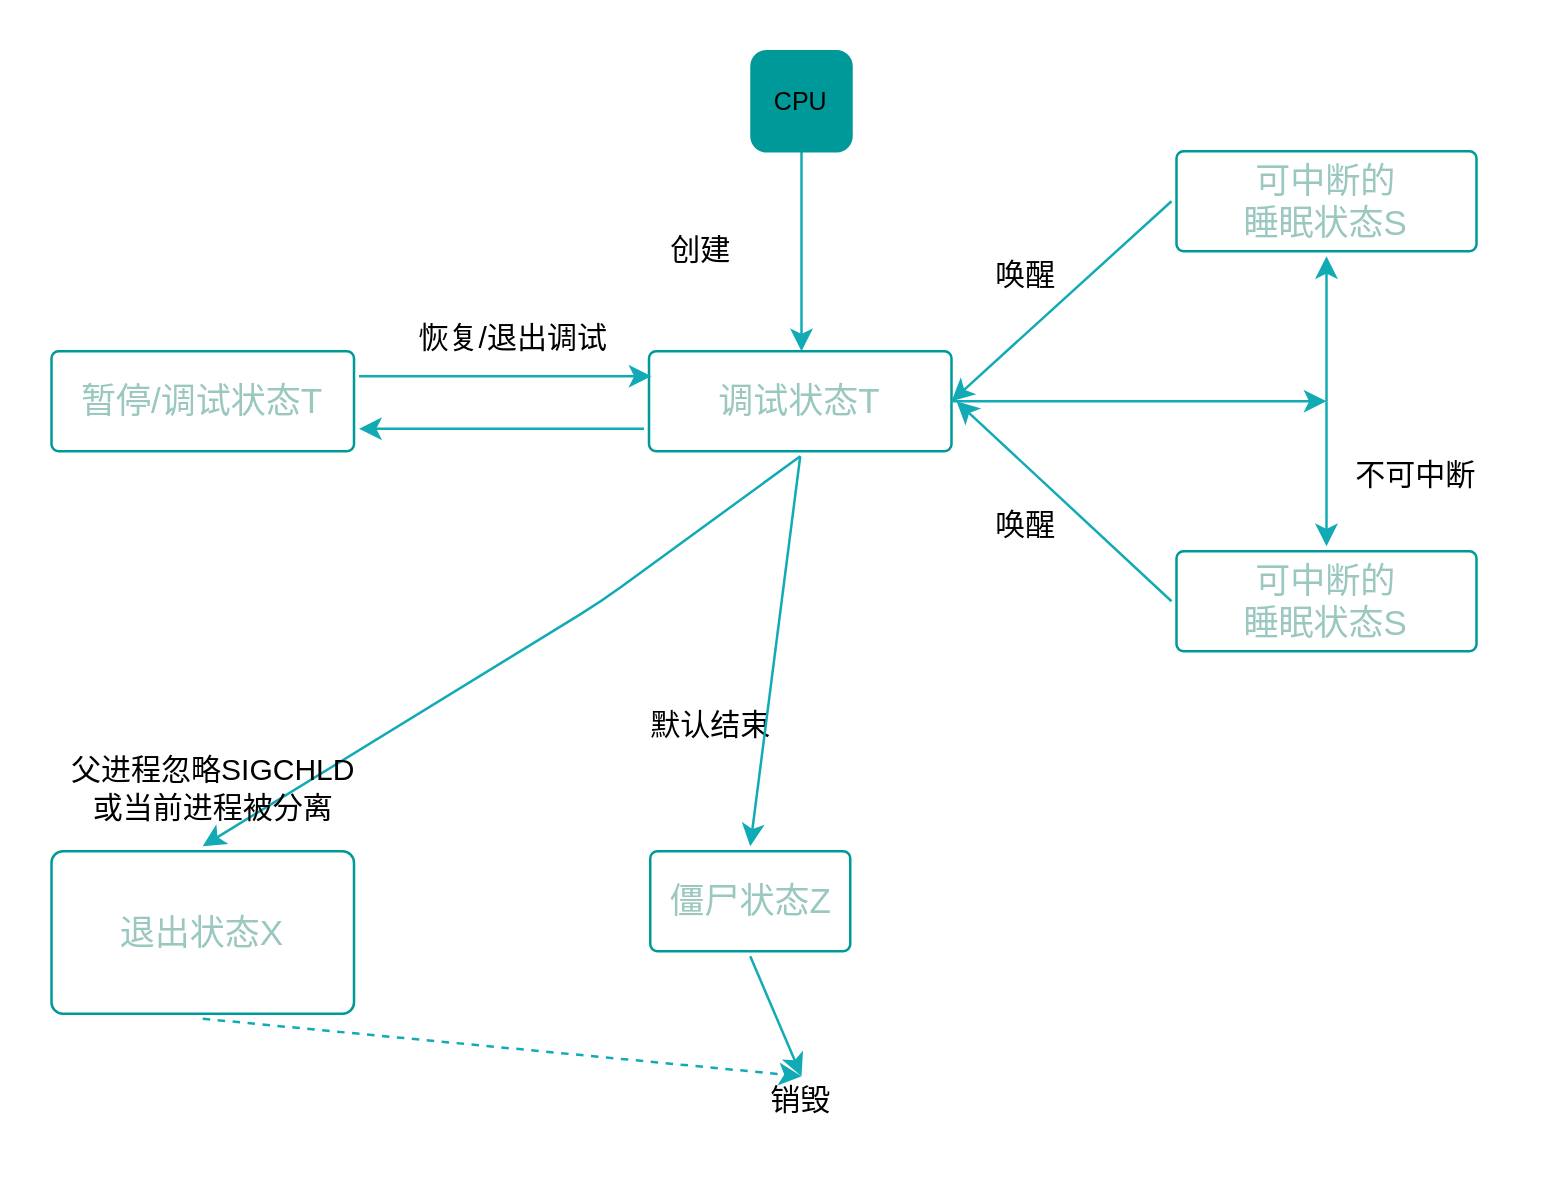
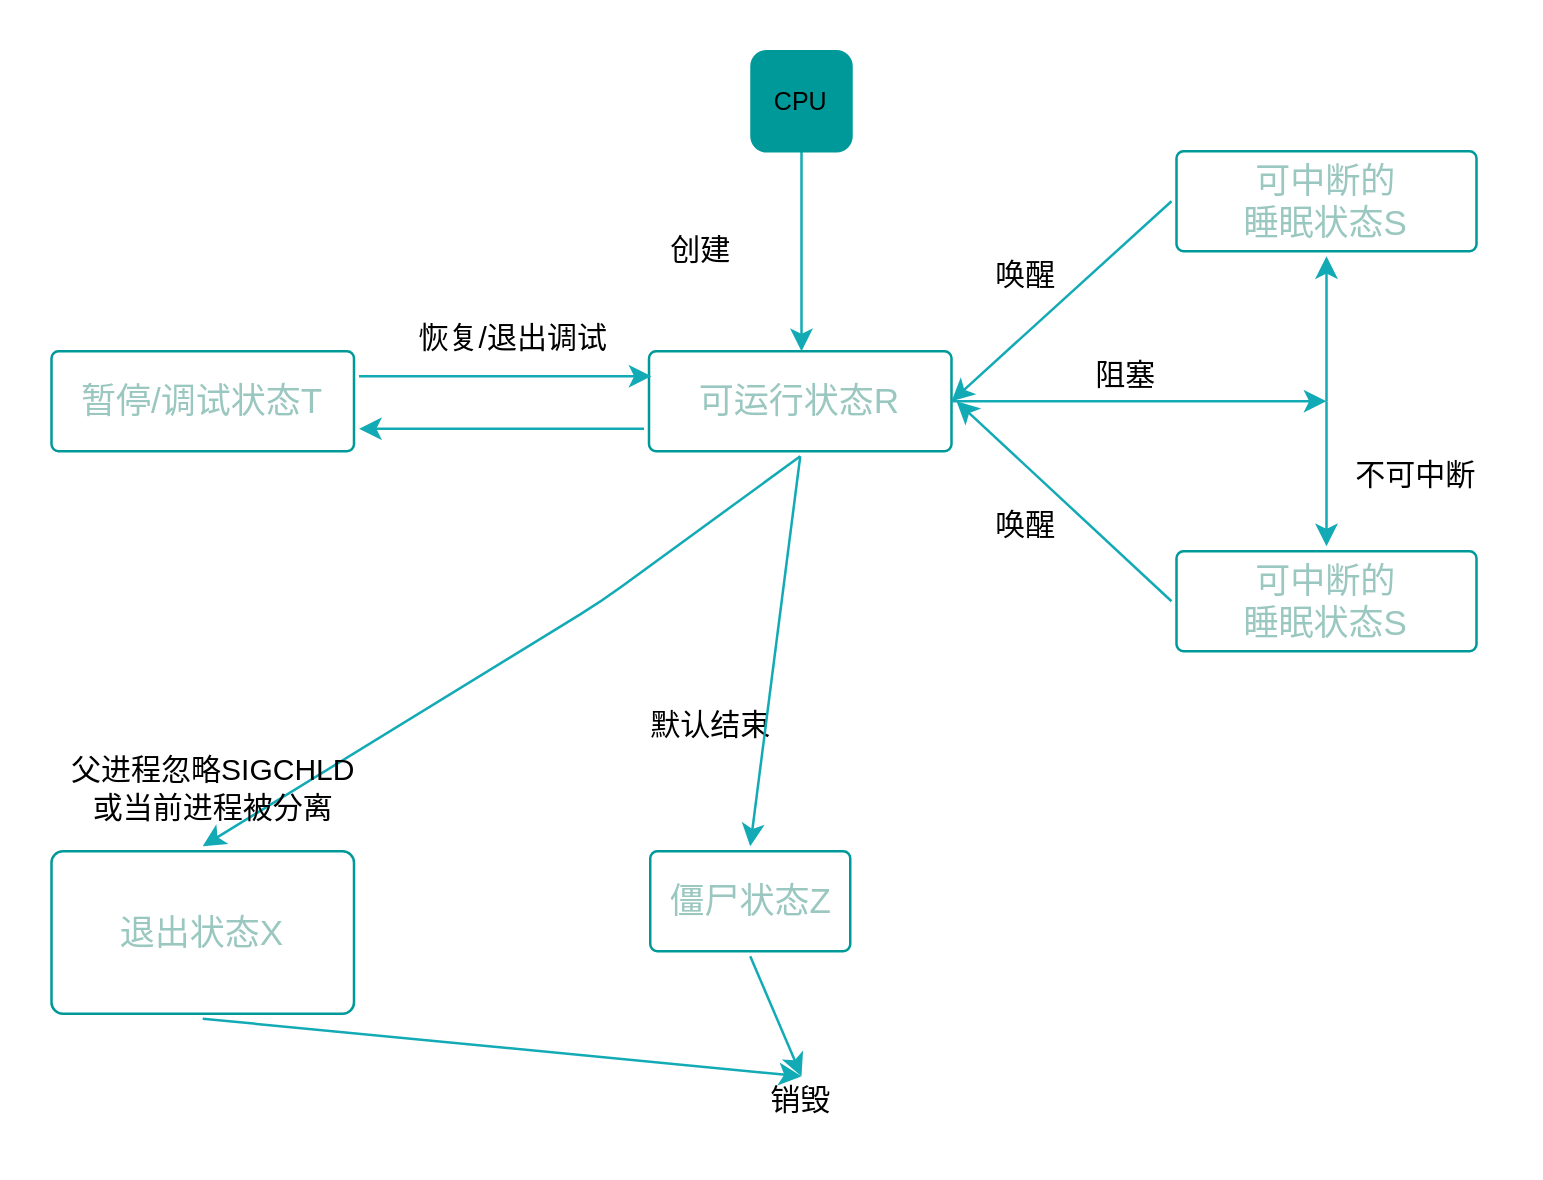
node "阻塞": added
node "调试状态T": label "调试状态T" -> "可运行状态R"
edge "退出状态X" -> "销毁": style dashed -> solid
